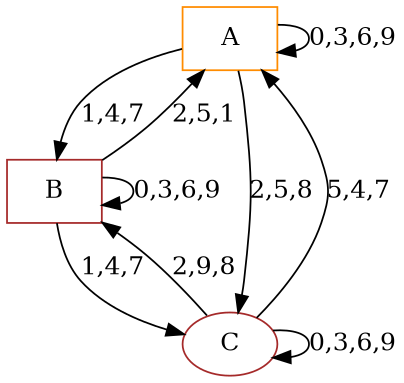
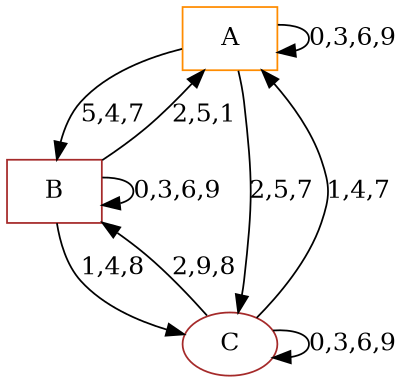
edge "A" -> "B": label "1,4,7" -> "5,4,7"
edge "A" -> "C": label "2,5,8" -> "2,5,7"
edge "C" -> "A": label "5,4,7" -> "1,4,7"
edge "B" -> "C": label "1,4,7" -> "1,4,8"
